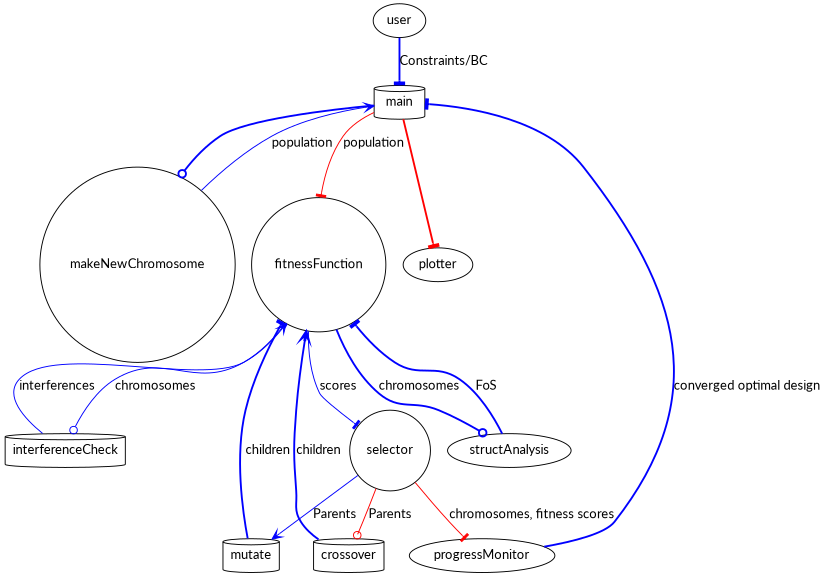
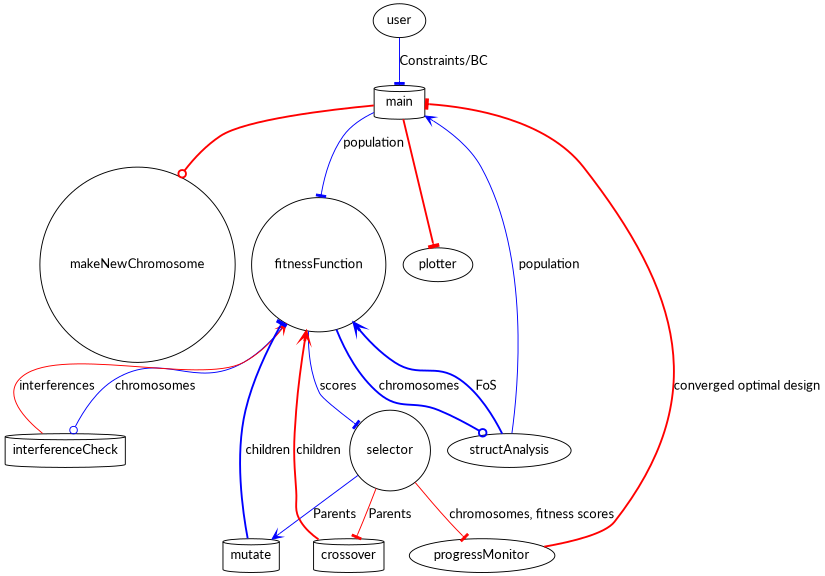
edge "user" -> "main": style bold -> solid
edge "main" -> "makeNewChromosome": color blue -> red
edge "makeNewChromosome" -> "main": now "structAnalysis" -> "main"
edge "main" -> "fitnessFunction": color red -> blue
edge "progressMonitor" -> "main": color blue -> red
edge "interferenceCheck" -> "fitnessFunction": color blue -> red
edge "structAnalysis" -> "fitnessFunction": arrowhead tee -> vee
edge "crossover" -> "fitnessFunction": color blue -> red
edge "selector" -> "crossover": arrowhead odot -> tee
